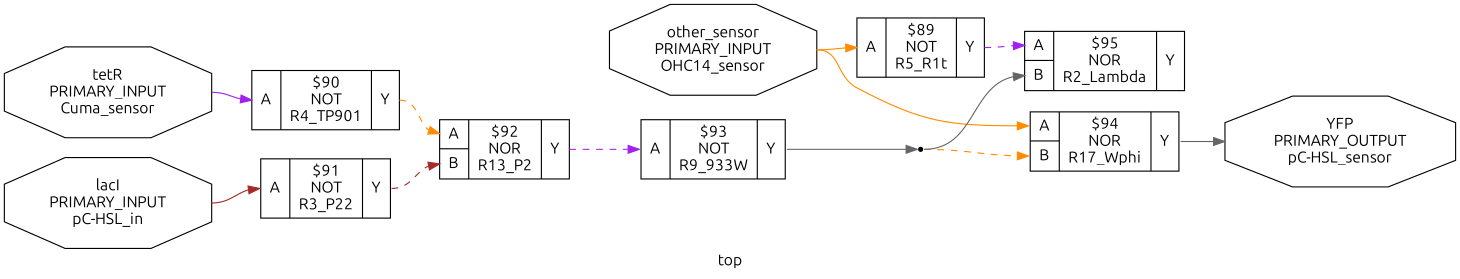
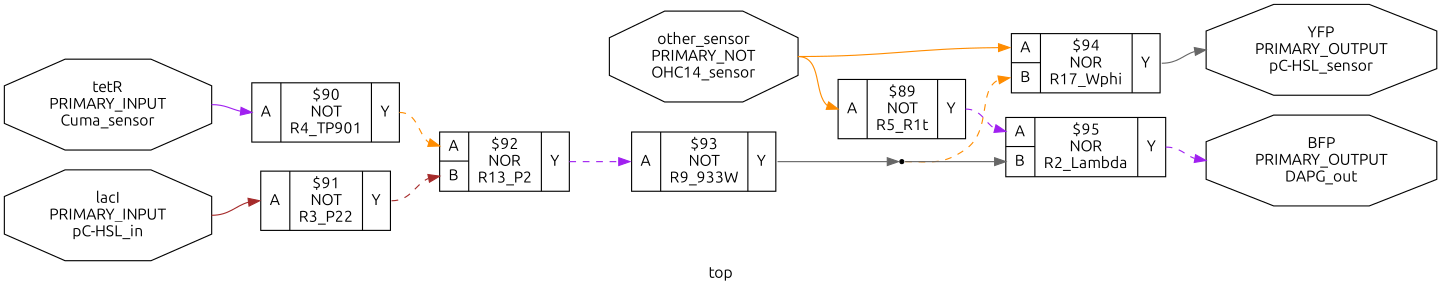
node "other_sensor PRIMARY_INPUT OHC14_sensor": label "other_sensor PRIMARY_INPUT OHC14_sensor" -> "other_sensor PRIMARY_NOT OHC14_sensor"
node "BFP PRIMARY_OUTPUT DAPG_out": added
